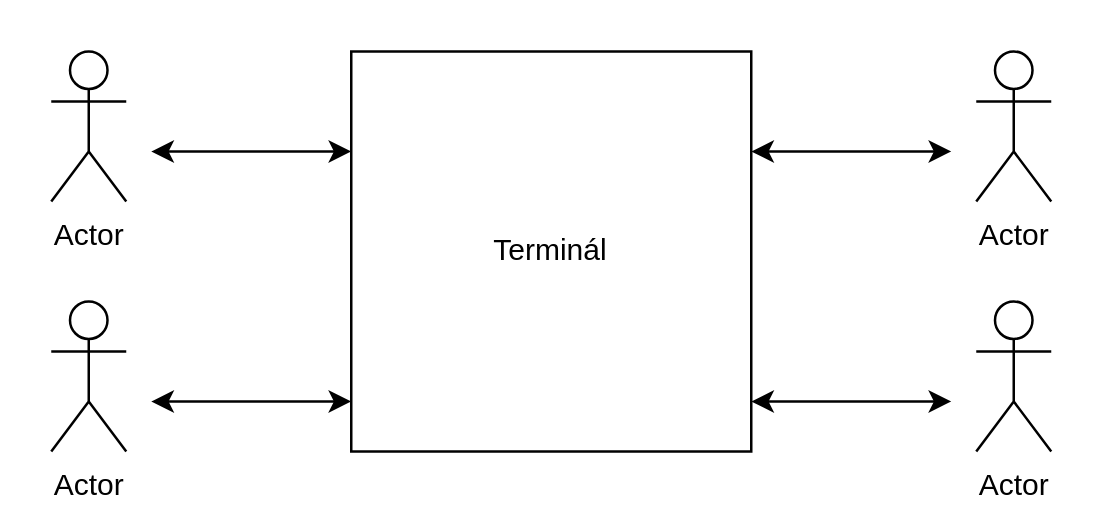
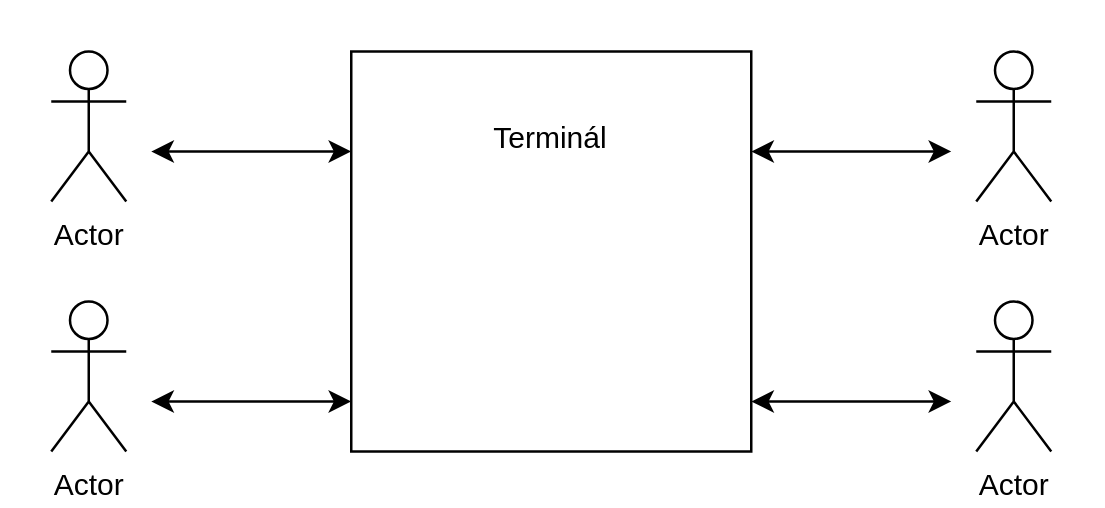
node "Terminál": moved (551, 251) -> (551, 139)
